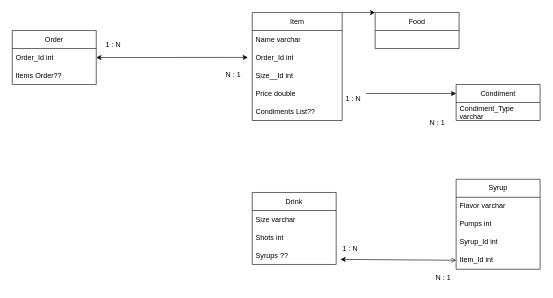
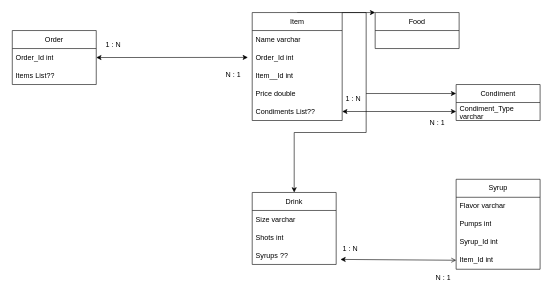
node "Items Order??": label "Items Order??" -> "Items List??"
node "Size__Id int": label "Size__Id int" -> "Item__Id int"
edge "Condiments List??" -- "Condiment_Type varchar": added
edge "Item" -> "Drink": added
